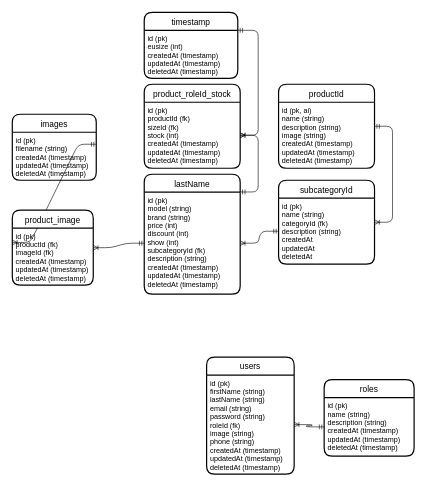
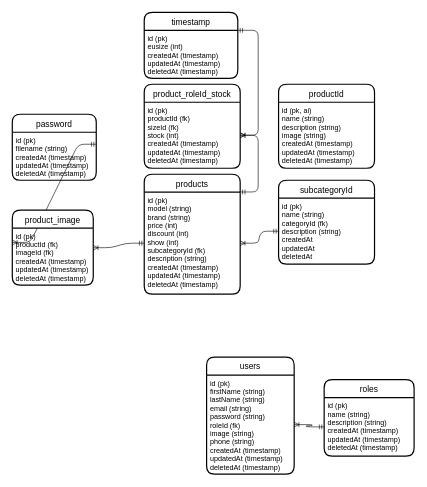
node "images": label "images" -> "password"
edge "productId" -- "subcategoryId": removed
node "lastName": label "lastName" -> "products"
